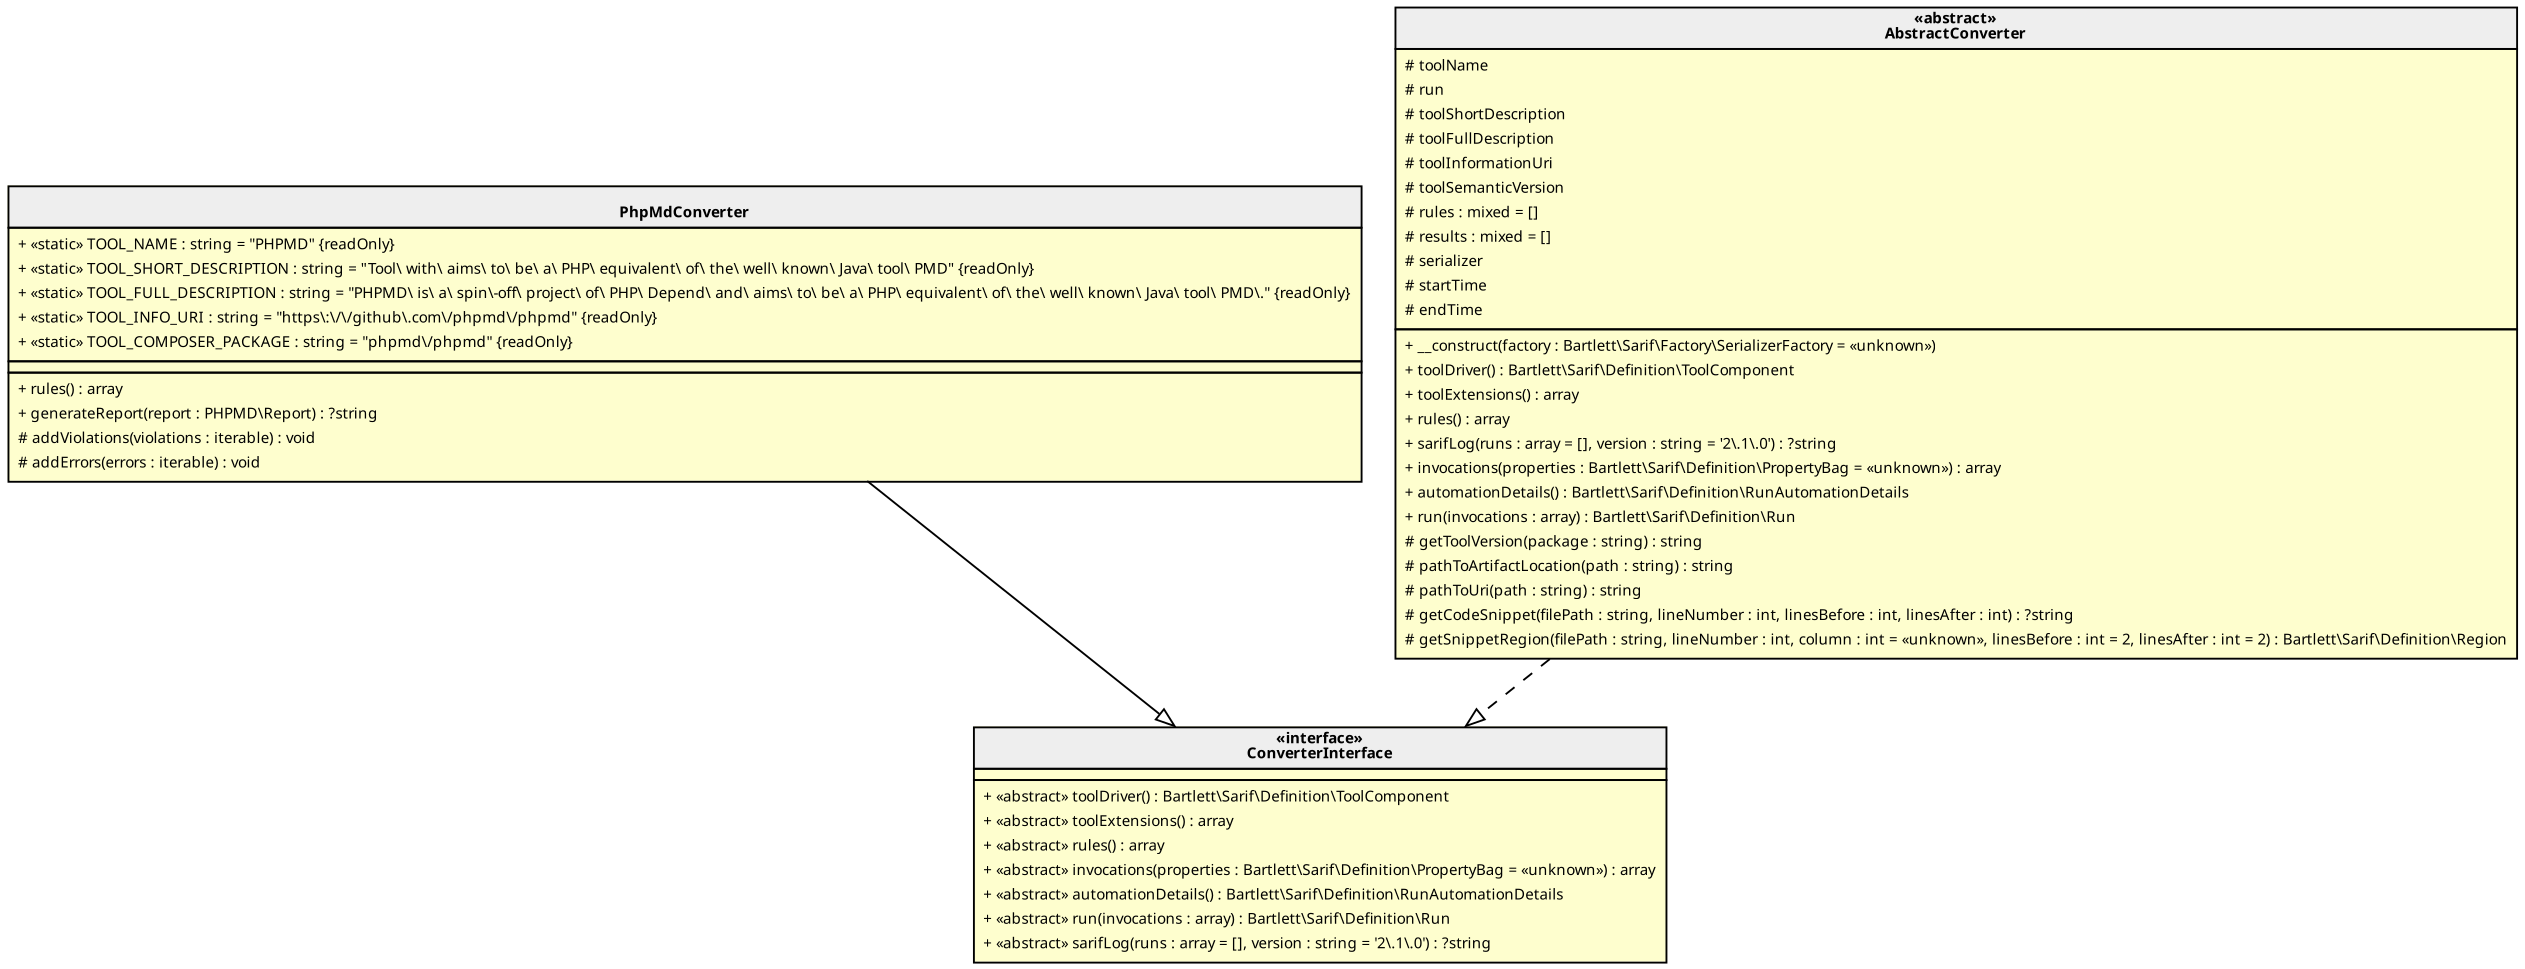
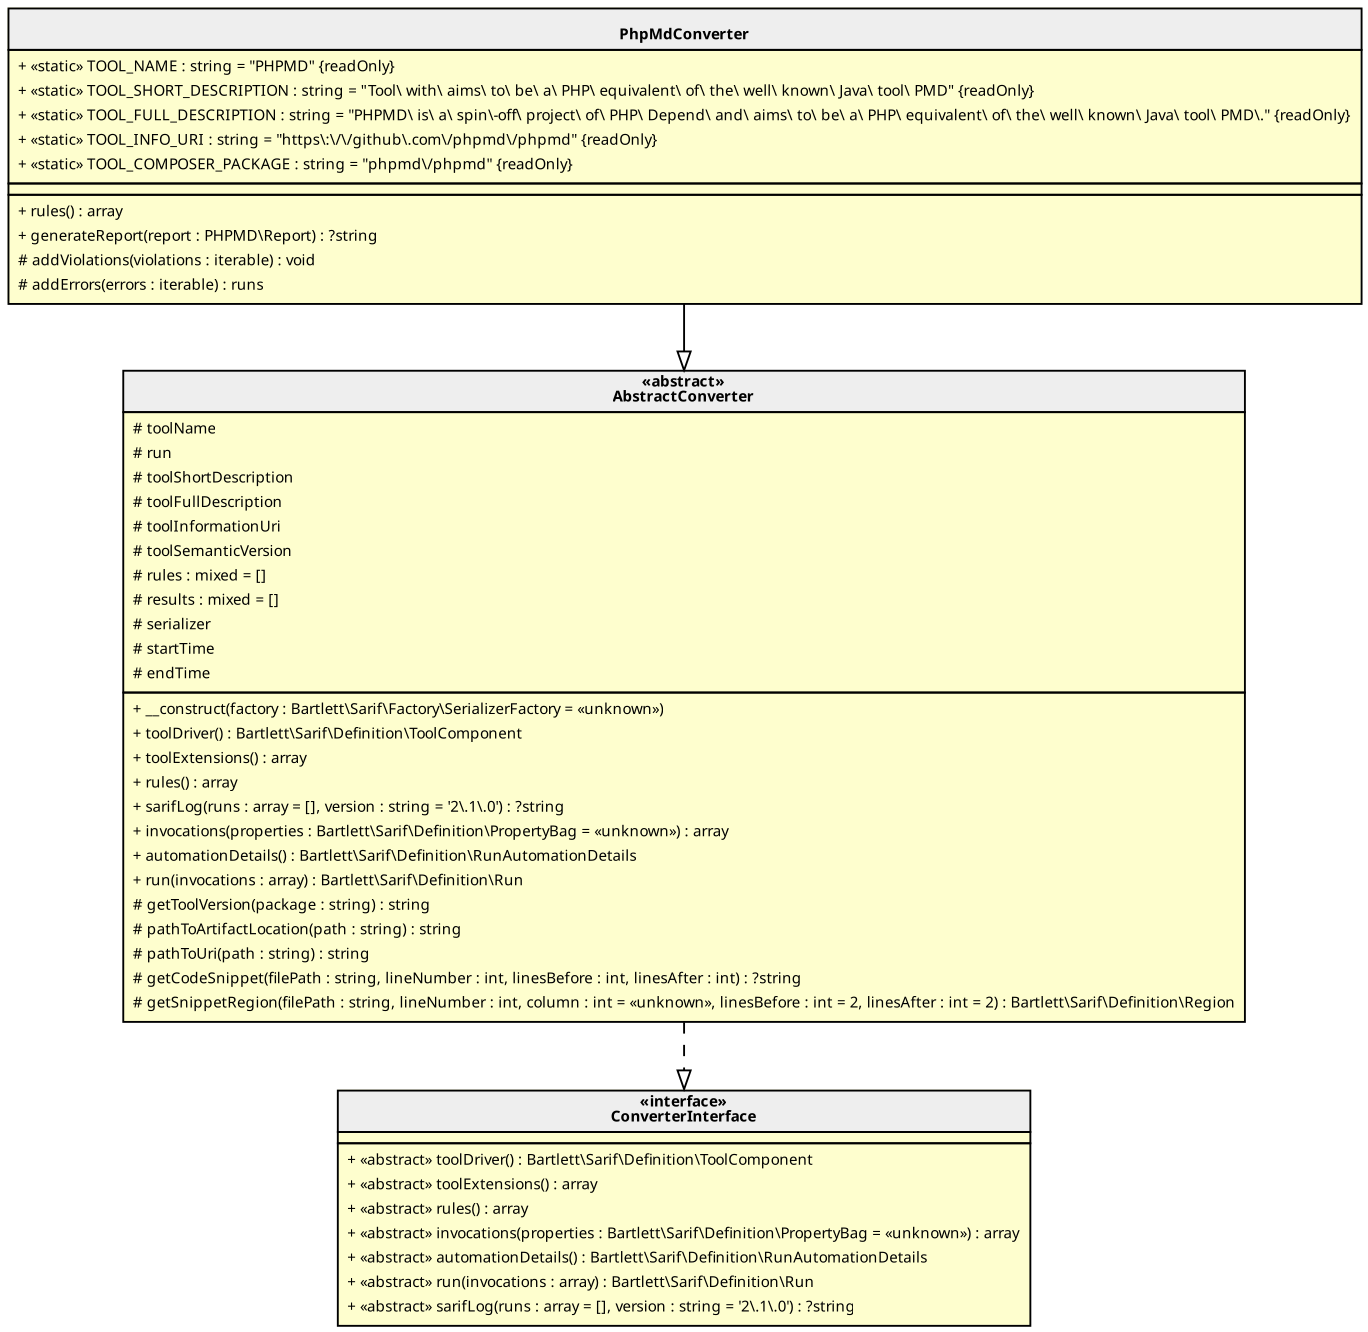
node "PhpMdConverter": text "# addErrors(errors : iterable) : void" -> "# addErrors(errors : iterable) : runs"
edge "PhpMdConverter" -> "ConverterInterface": now "PhpMdConverter" -> "AbstractConverter"
